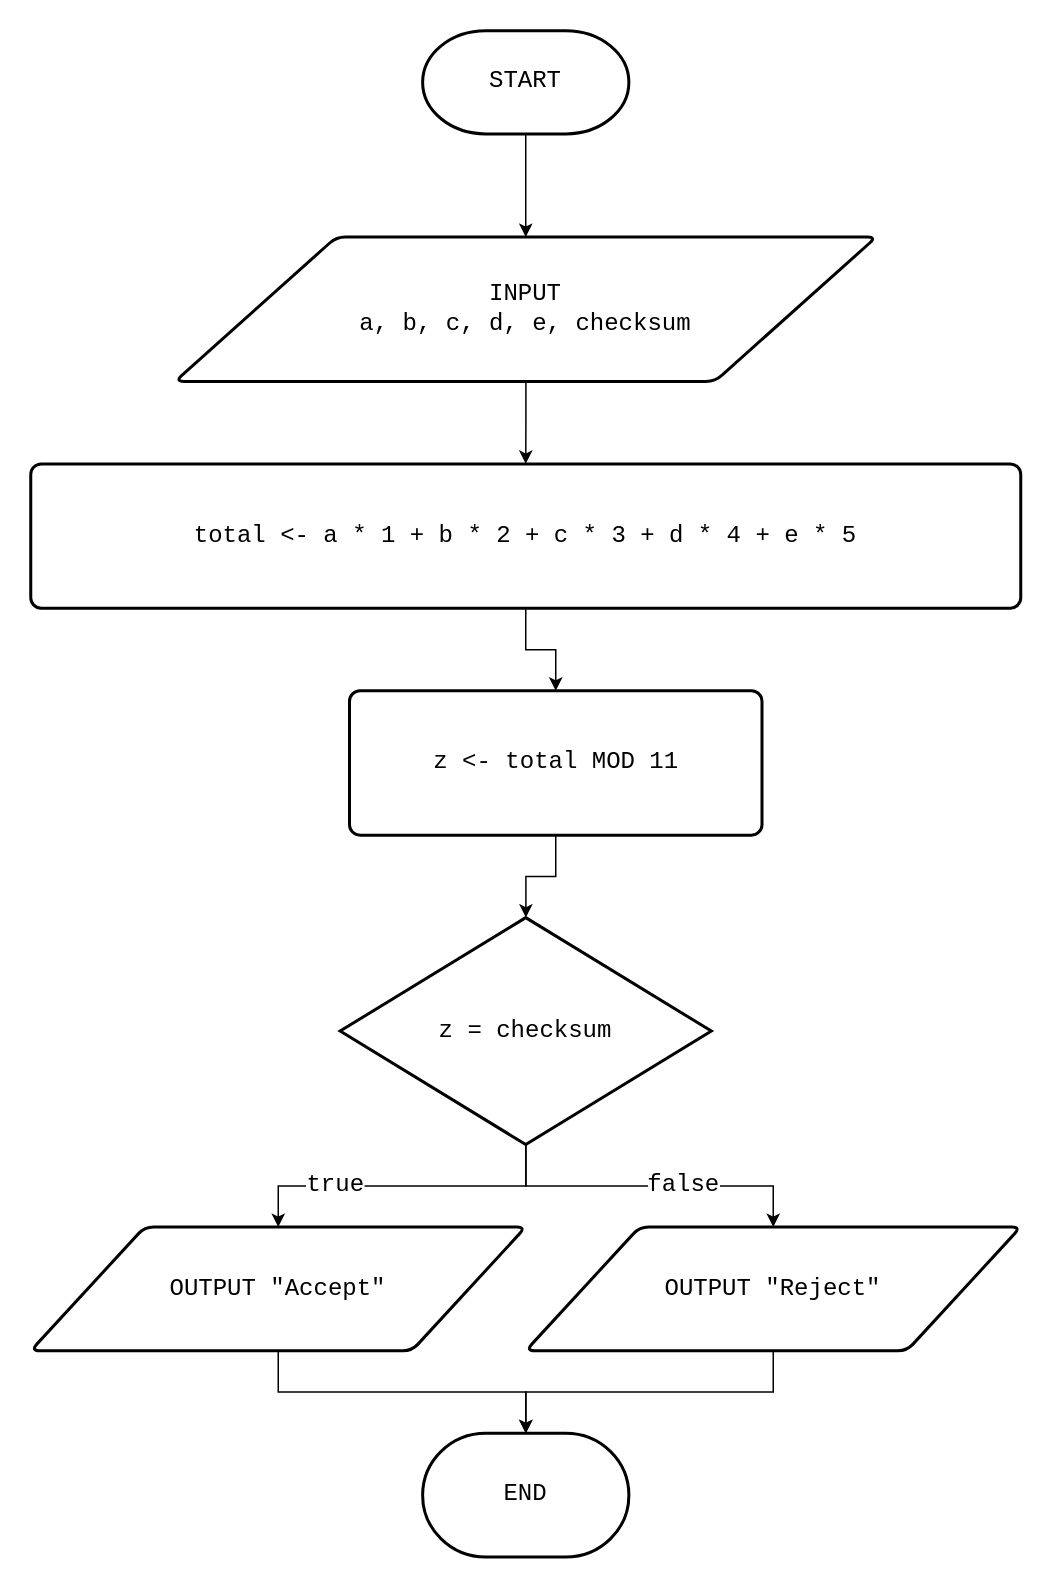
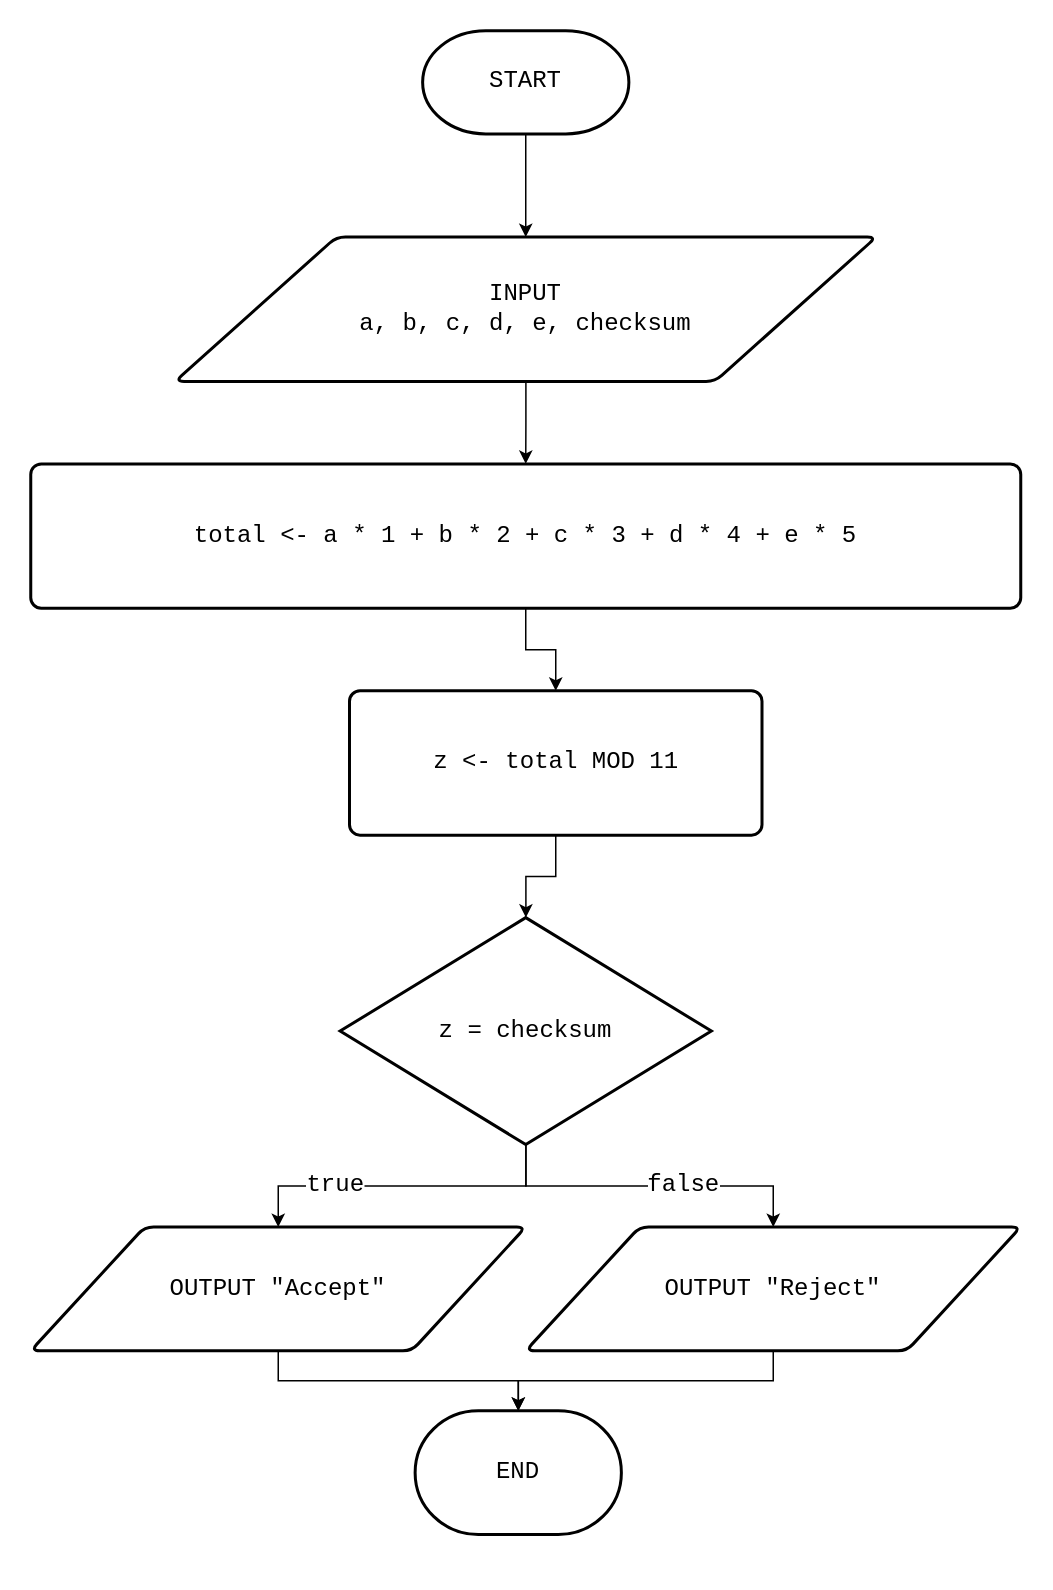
node "END": moved (526, 1495) -> (518, 1473)
